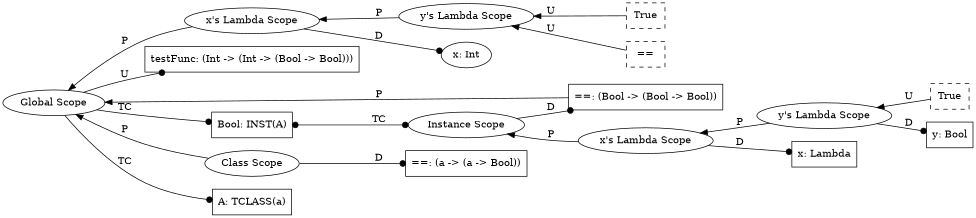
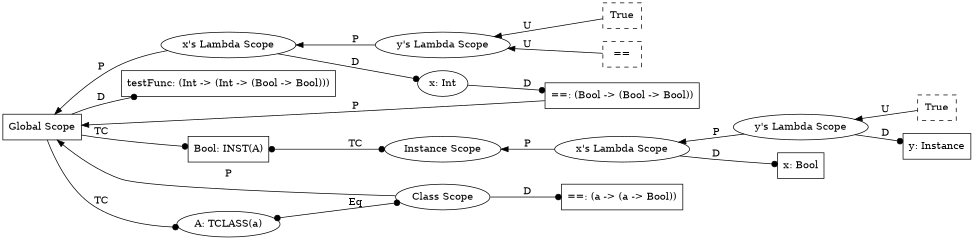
edge "testFunc: (Int -> (Int -> (Bool -> Bool)))" -- "Global Scope": label "U" -> "D"
node "Global Scope": shape ellipse -> box
edge "==: (Bool -> (Bool -> Bool))" -- "Instance Scope": now "==: (Bool -> (Bool -> Bool))" -- "x: Int"
node "y: Bool": label "y: Bool" -> "y: Instance"
node "x: Lambda": label "x: Lambda" -> "x: Bool"
node "A: TCLASS(a)": shape box -> ellipse
edge "Class Scope" -- "A: TCLASS(a)": added, label "Eq"
